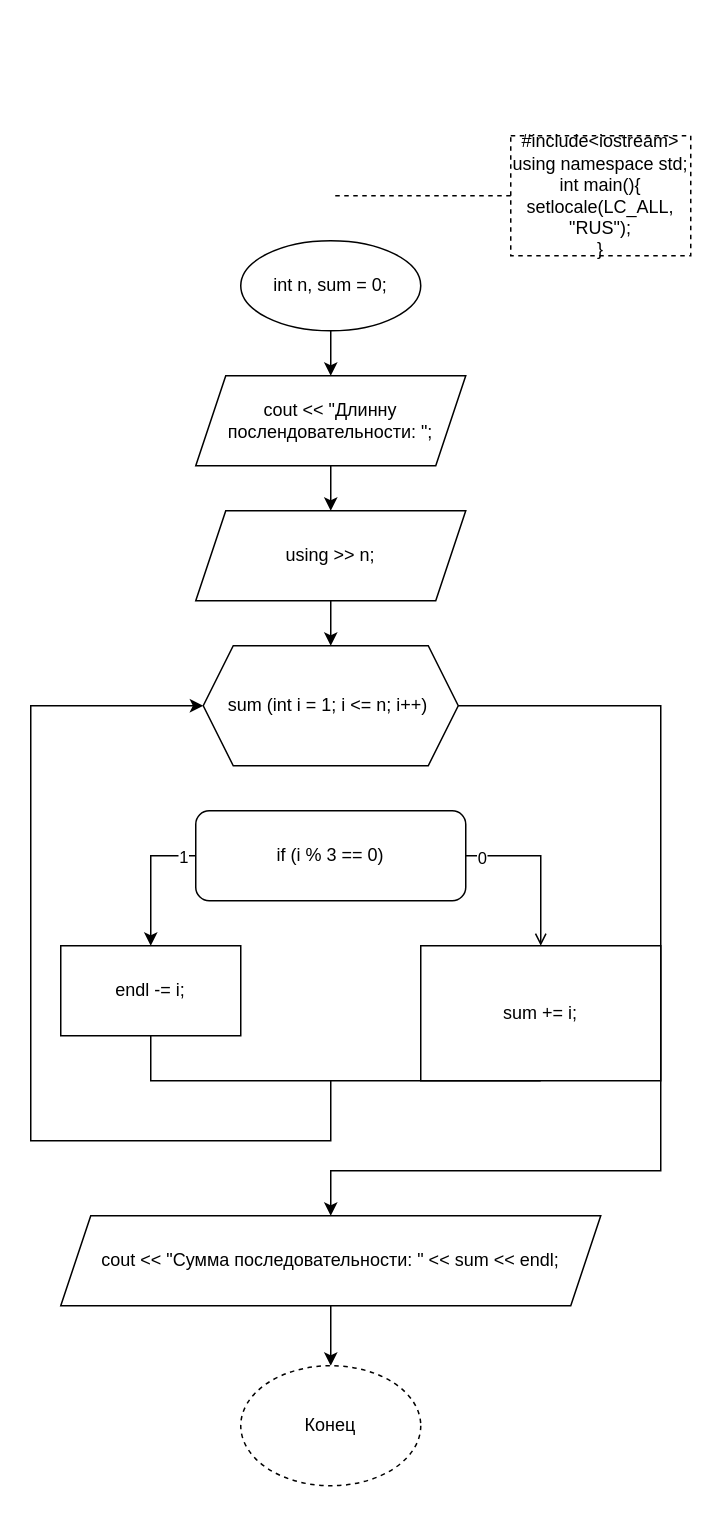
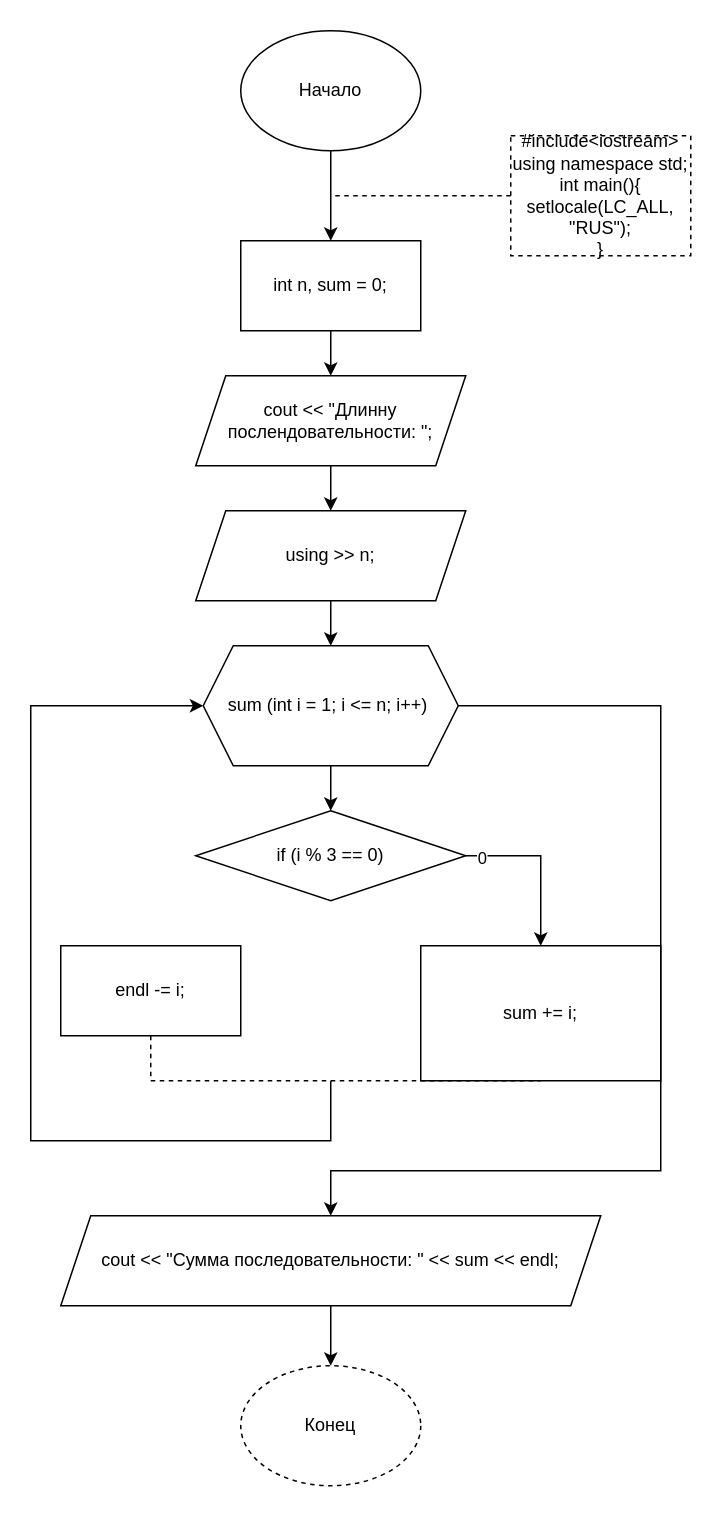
node "Начало": added
edge "Начало" -> "int n, sum = 0;": added
node "int n, sum = 0;": shape ellipse -> rectangle
edge "sum (int i = 1; i <= n; i++)" -> "if (i % 3 == 0)": added
node "if (i % 3 == 0)": shape rounded rectangle -> diamond
edge "if (i % 3 == 0)" -> "endl -= i;": removed, label "1"
edge "if (i % 3 == 0)" -> "sum += i;": arrowhead open -> classic
edge "endl -= i;" -- "sum += i;": style solid -> dashed
